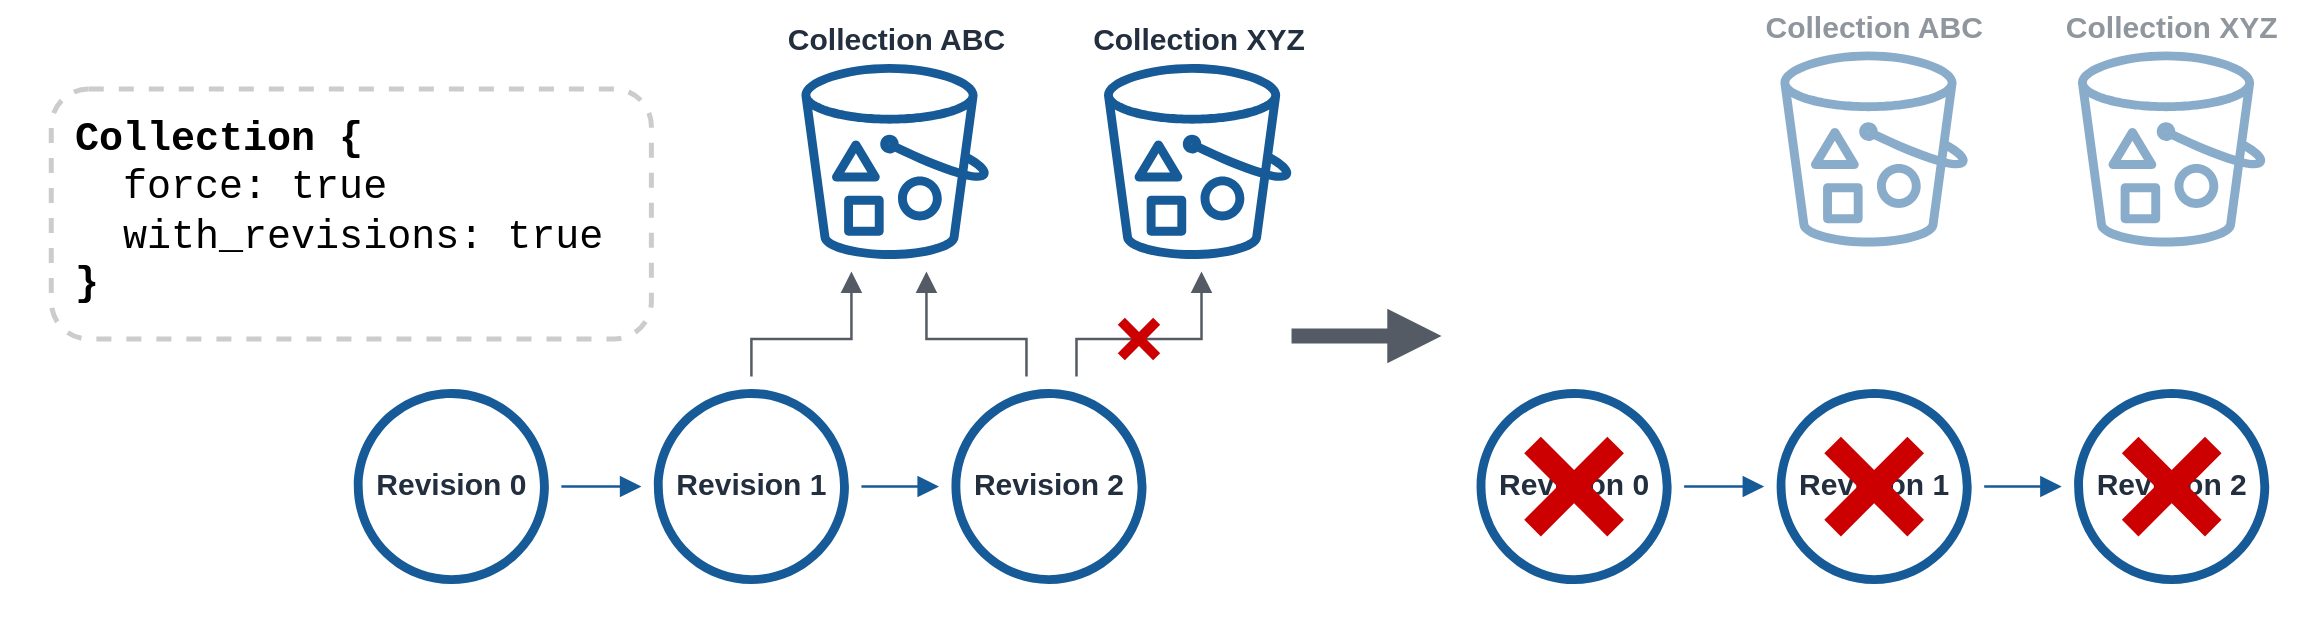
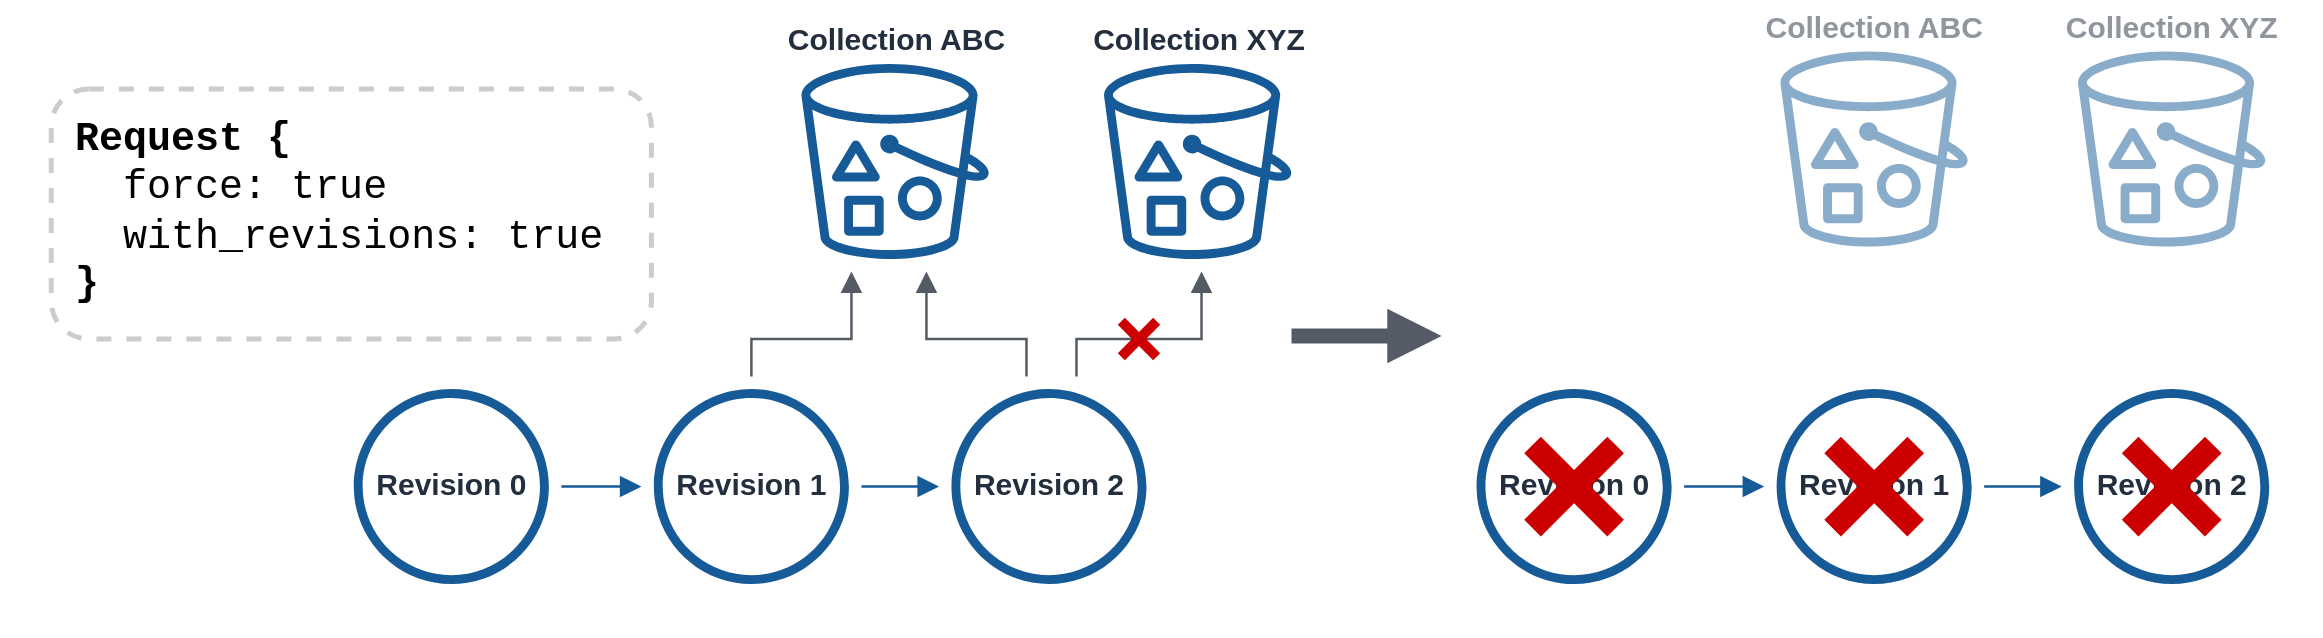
node "Collection { force: true with_revisions: true }": label "Collection { force: true with_revisions: true }" -> "Request { force: true with_revisions: true }"
